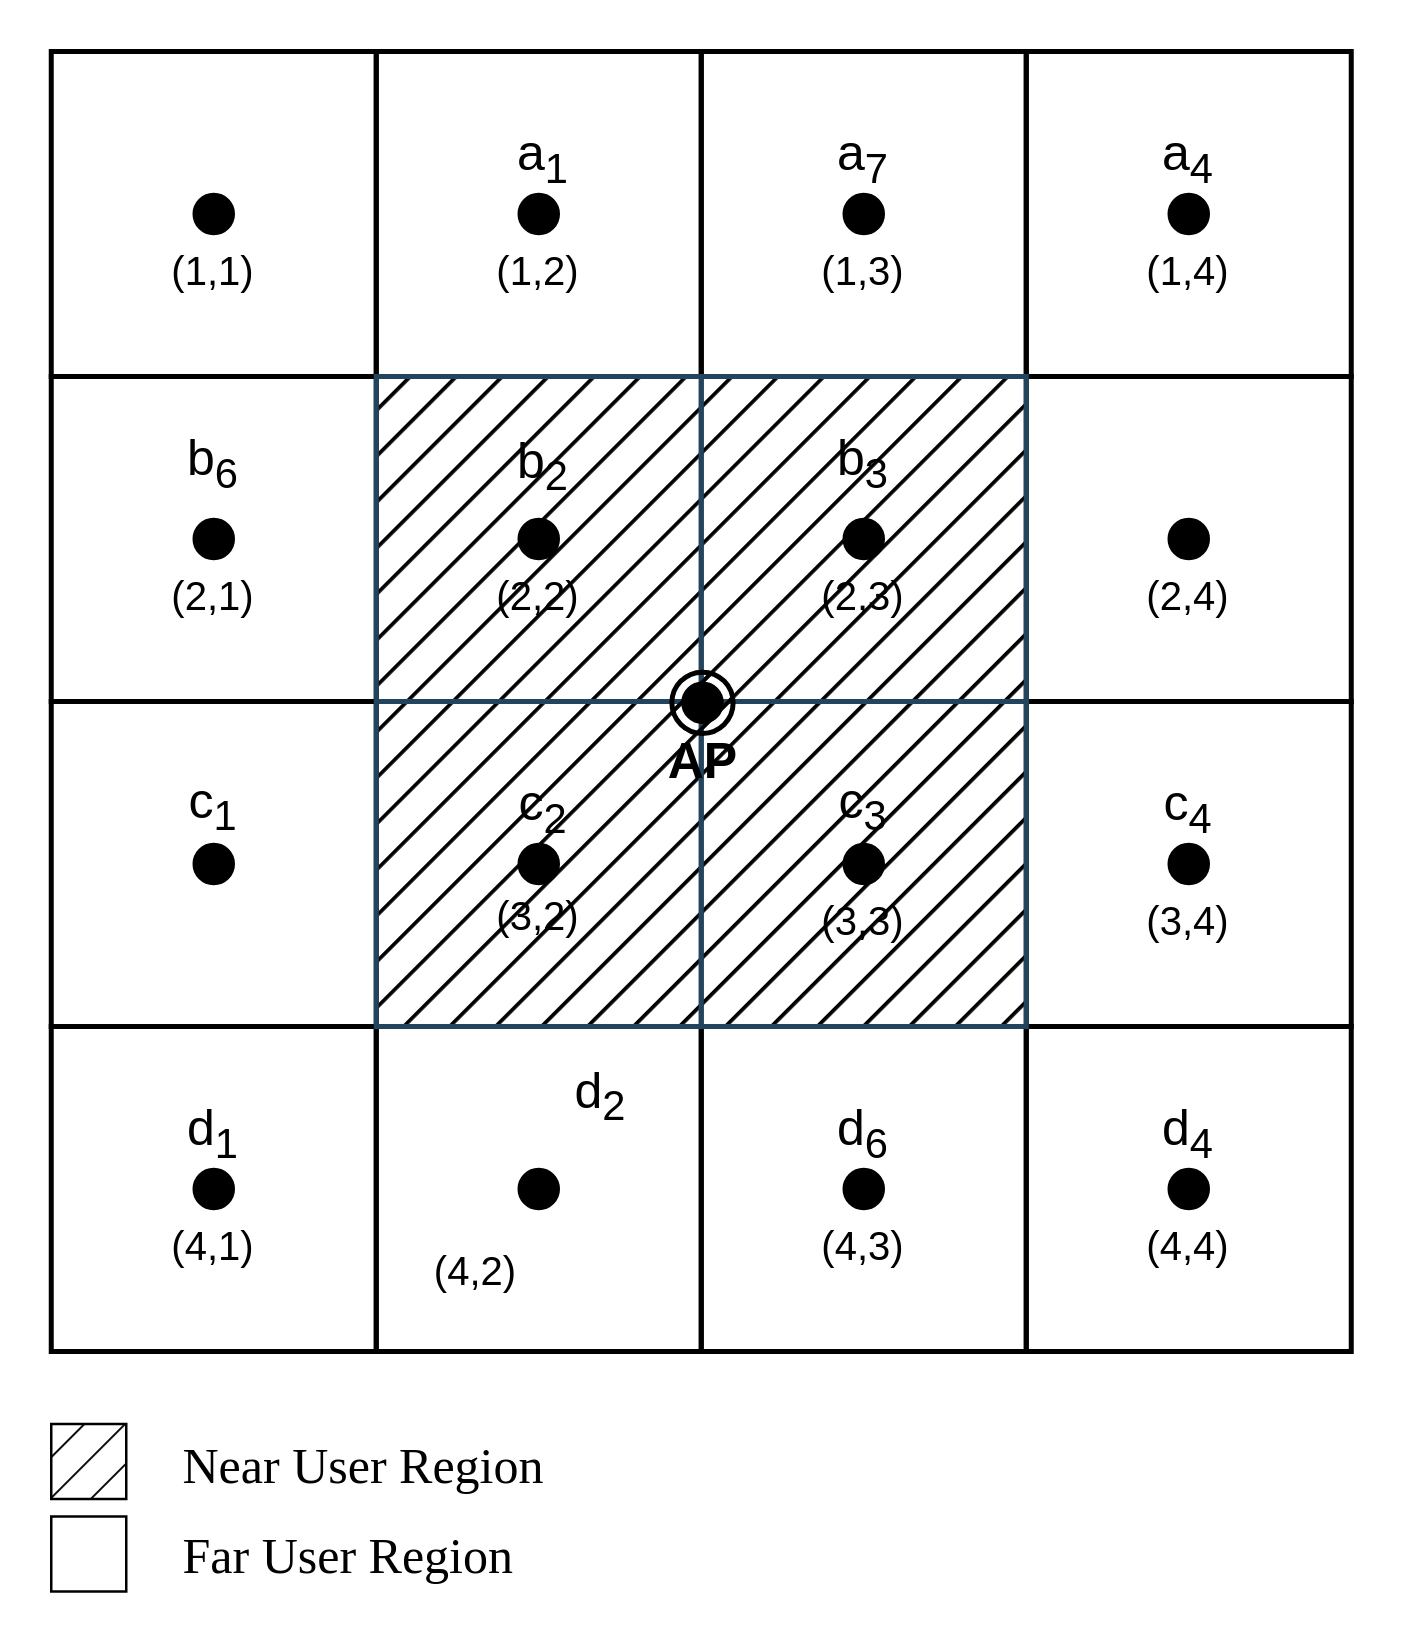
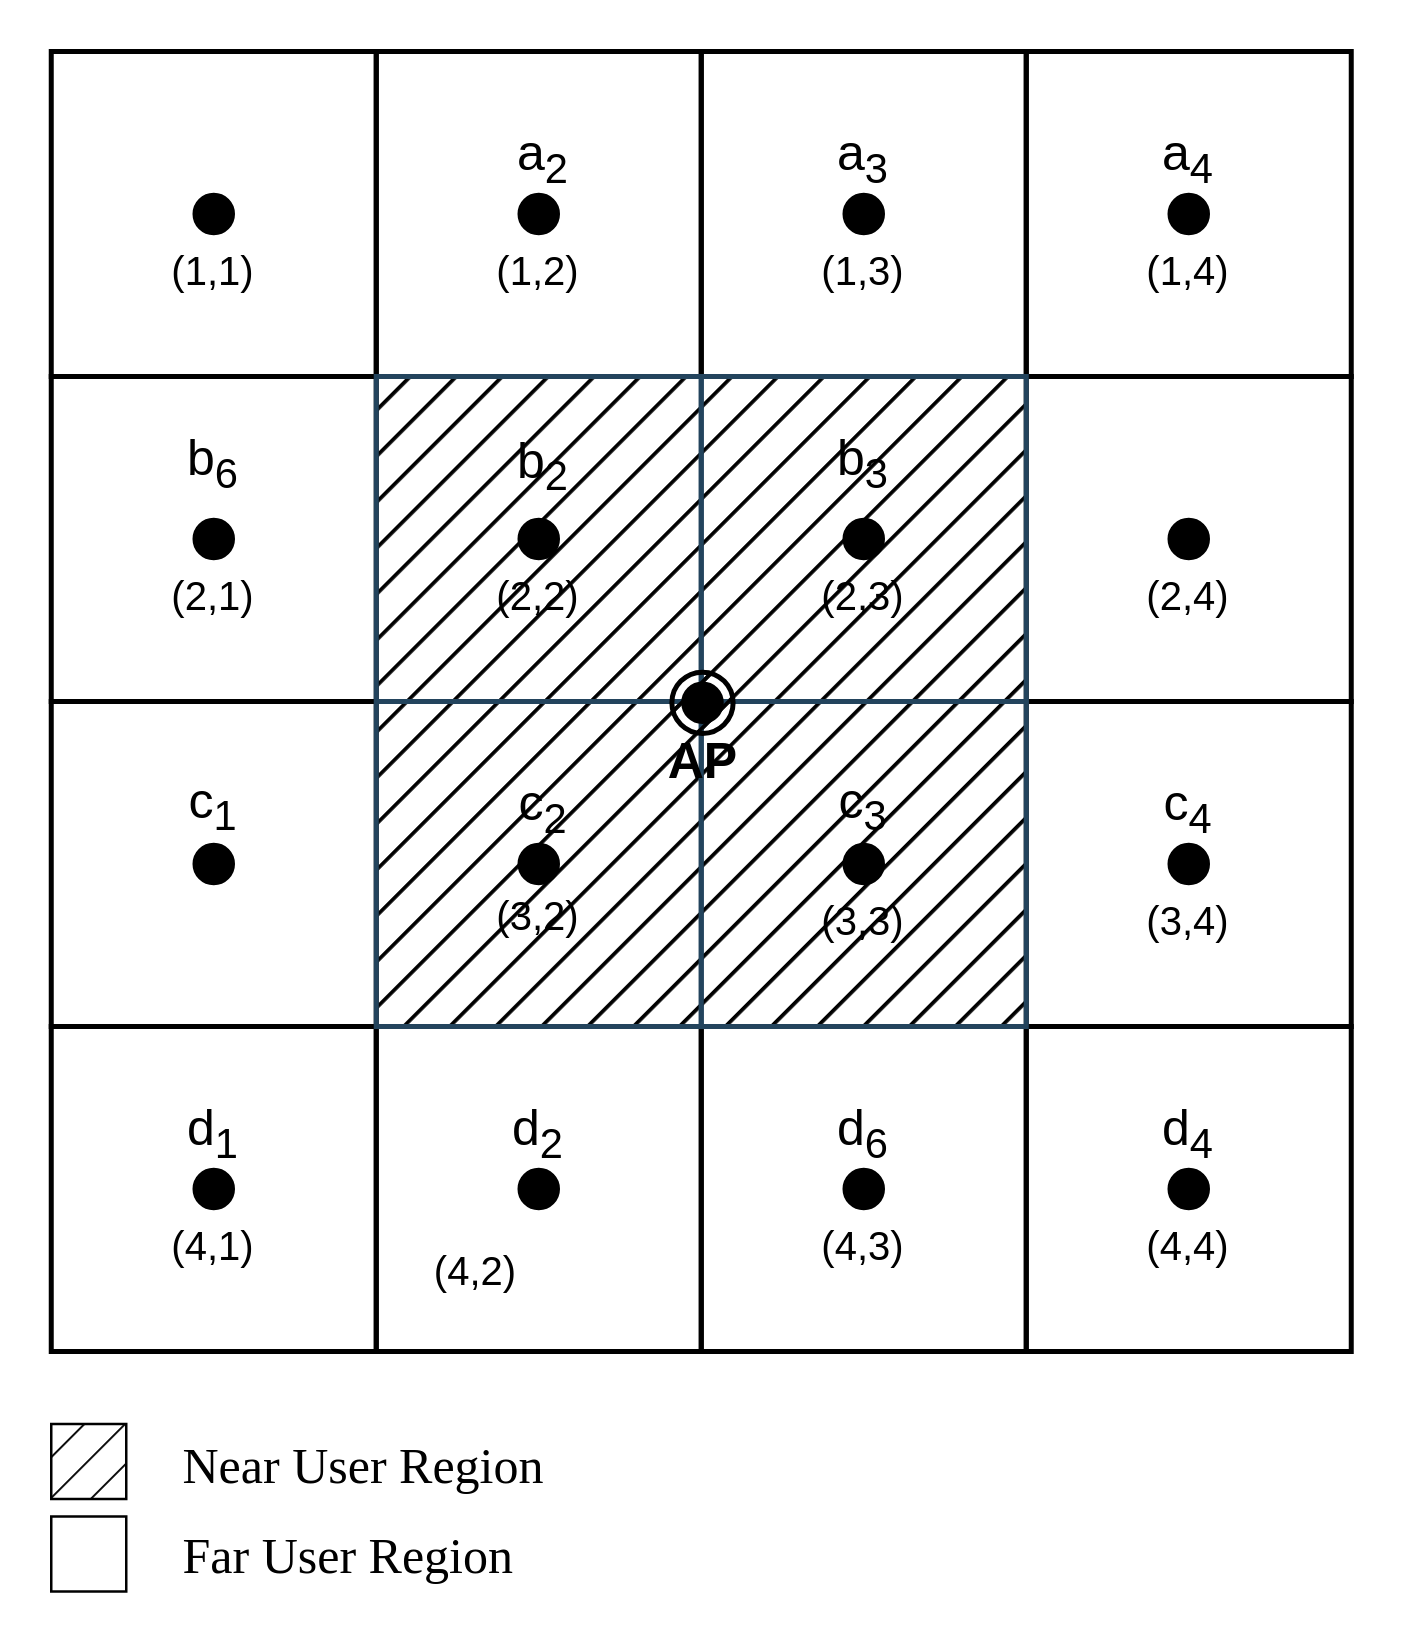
node "a1": label "a1" -> "a2"
node "a7": label "a7" -> "a3"
node "d2": moved (601, 1095) -> (539, 1133)
